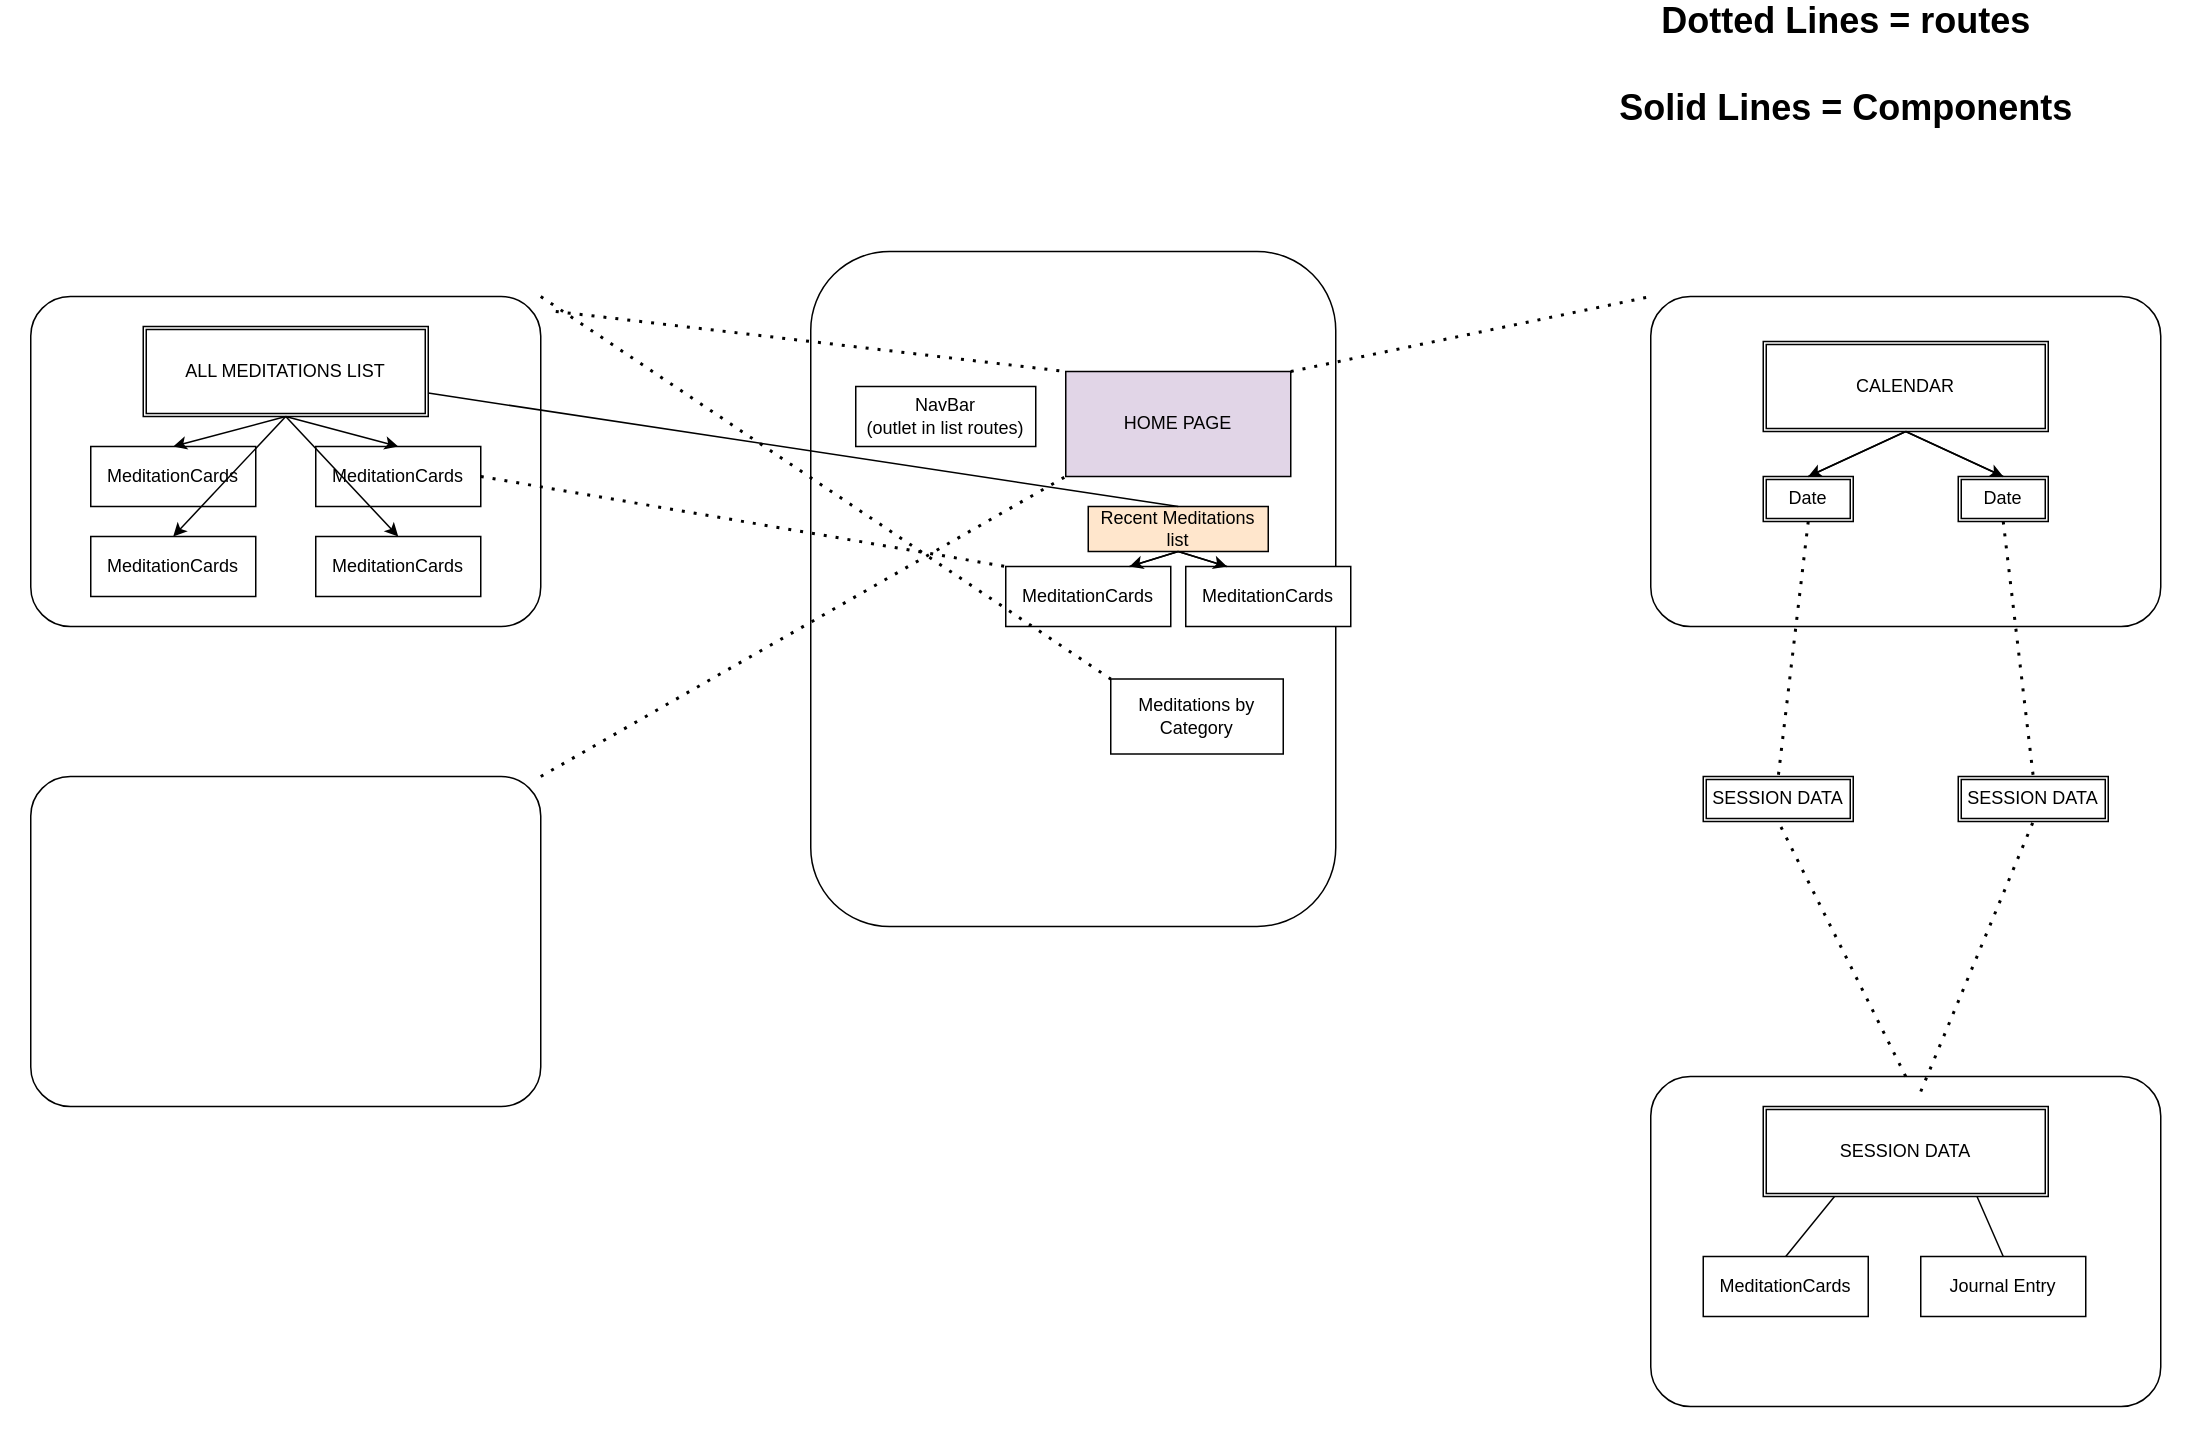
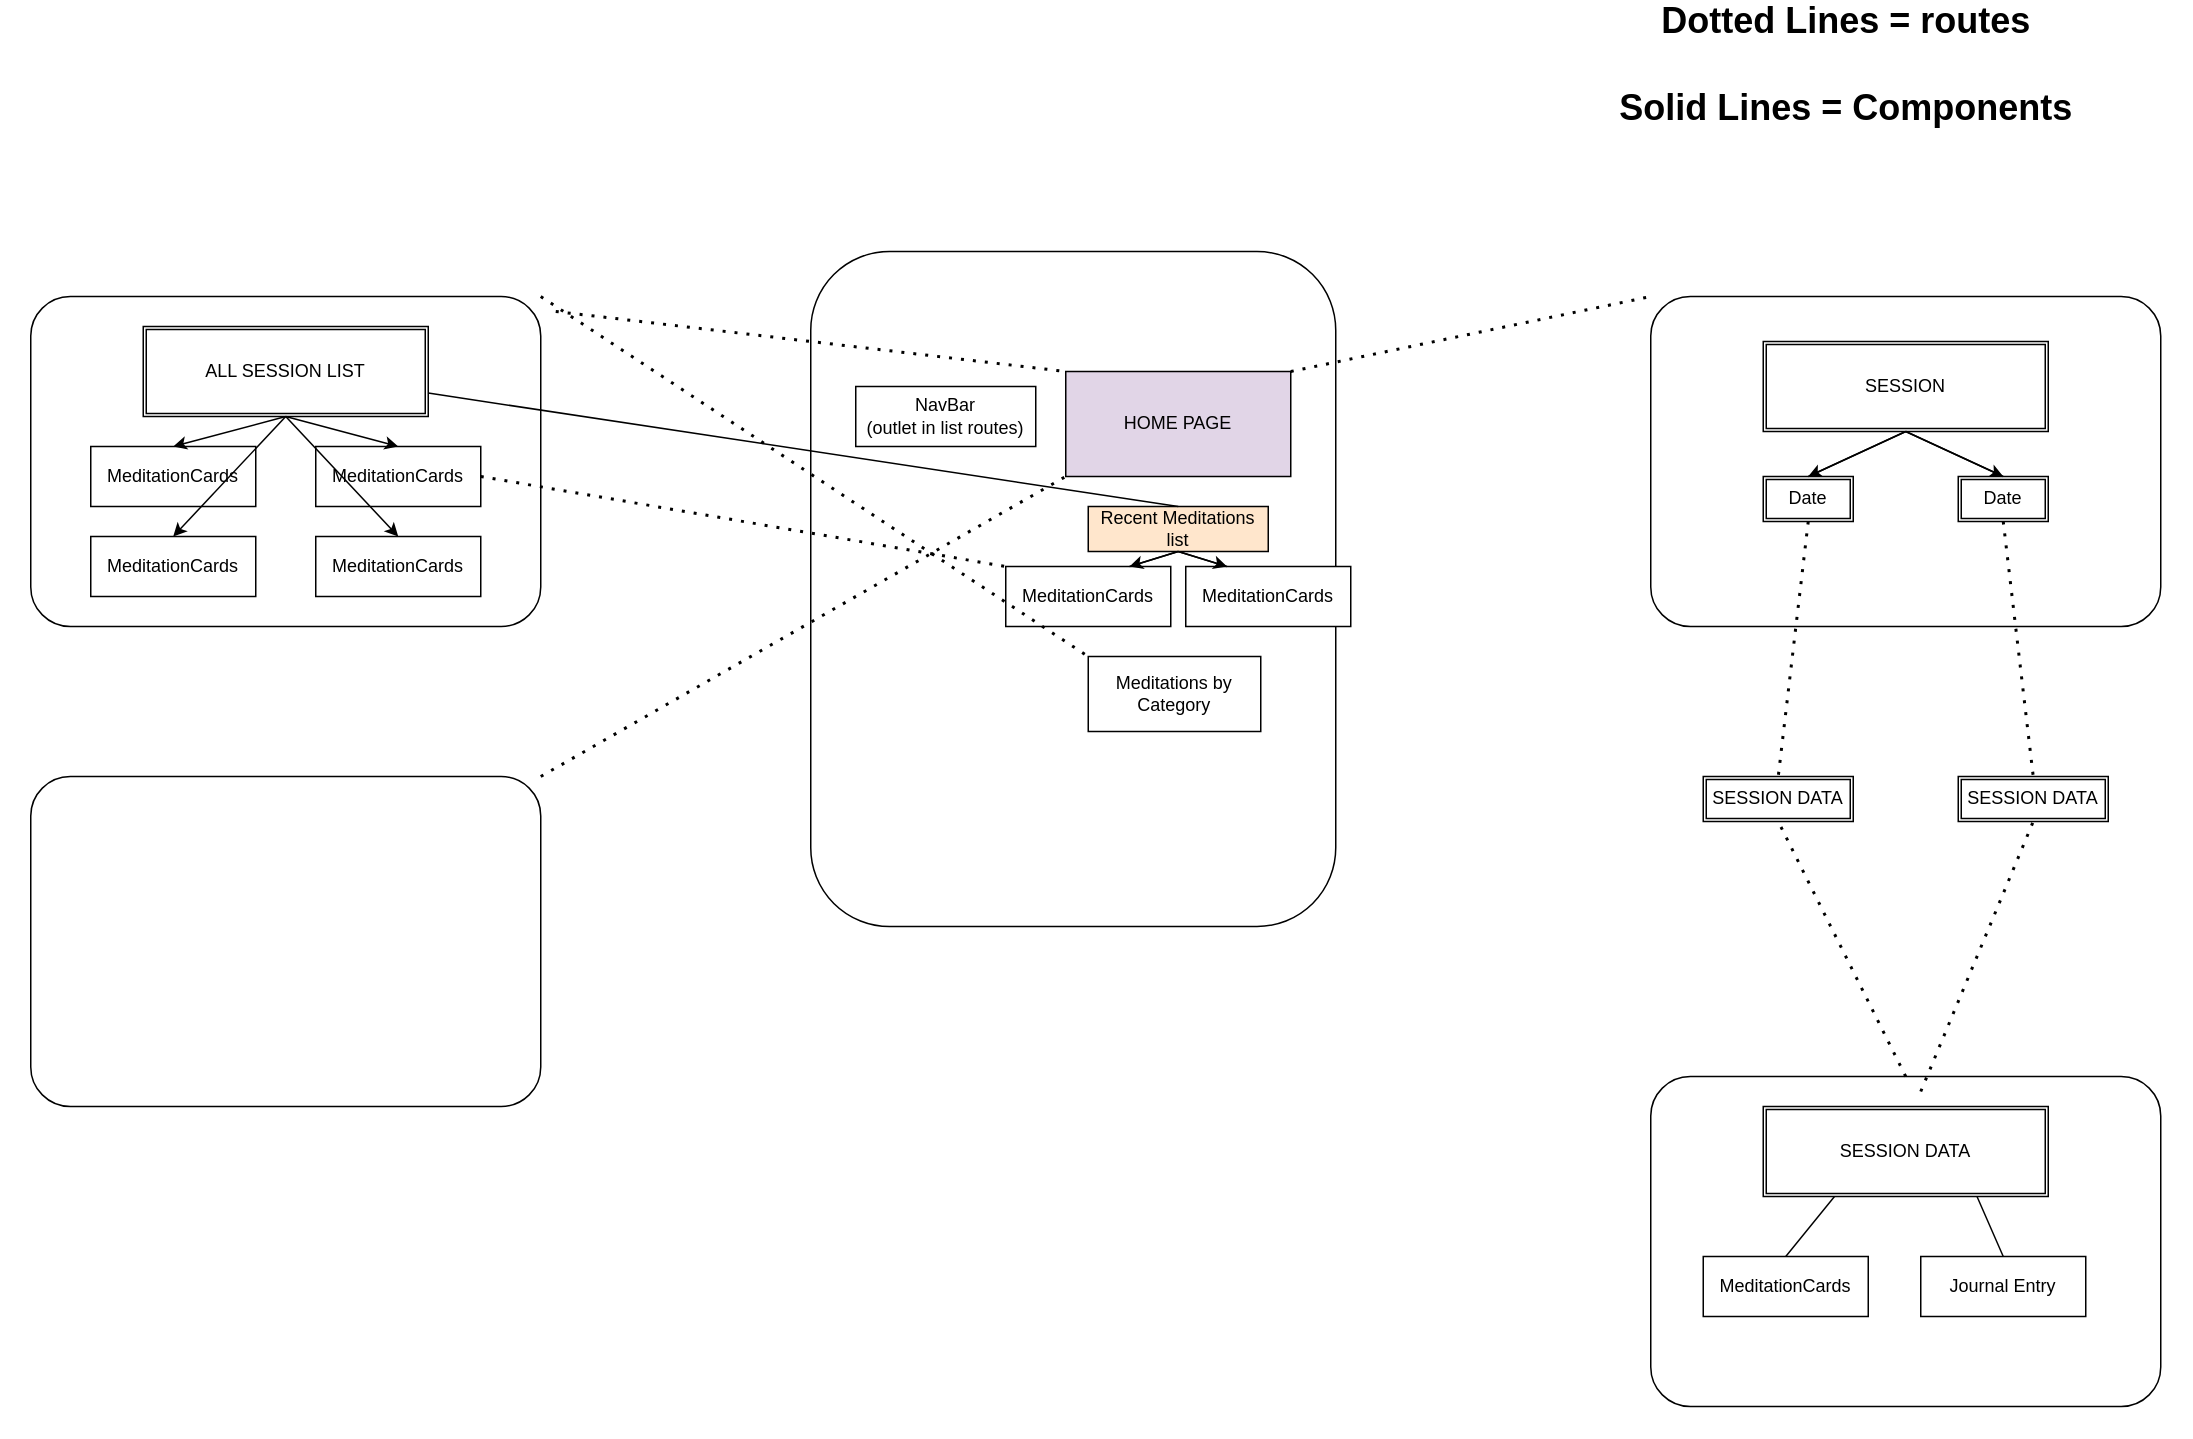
node "ALL MEDITATIONS LIST": label "ALL MEDITATIONS LIST" -> "ALL SESSION LIST"
node "CALENDAR": label "CALENDAR" -> "SESSION"
node "Meditations by Category": moved (1197, 716) -> (1175, 694)
